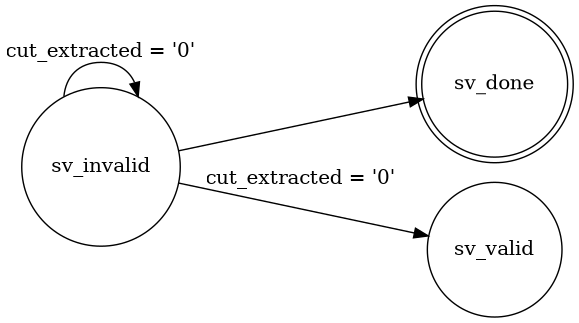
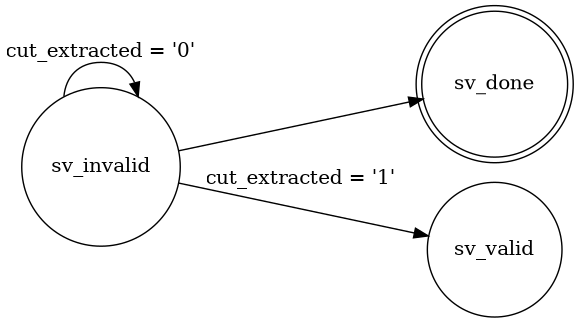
edge "sv_invalid" -> "sv_valid": label "cut_extracted = '0'" -> "cut_extracted = '1'"
